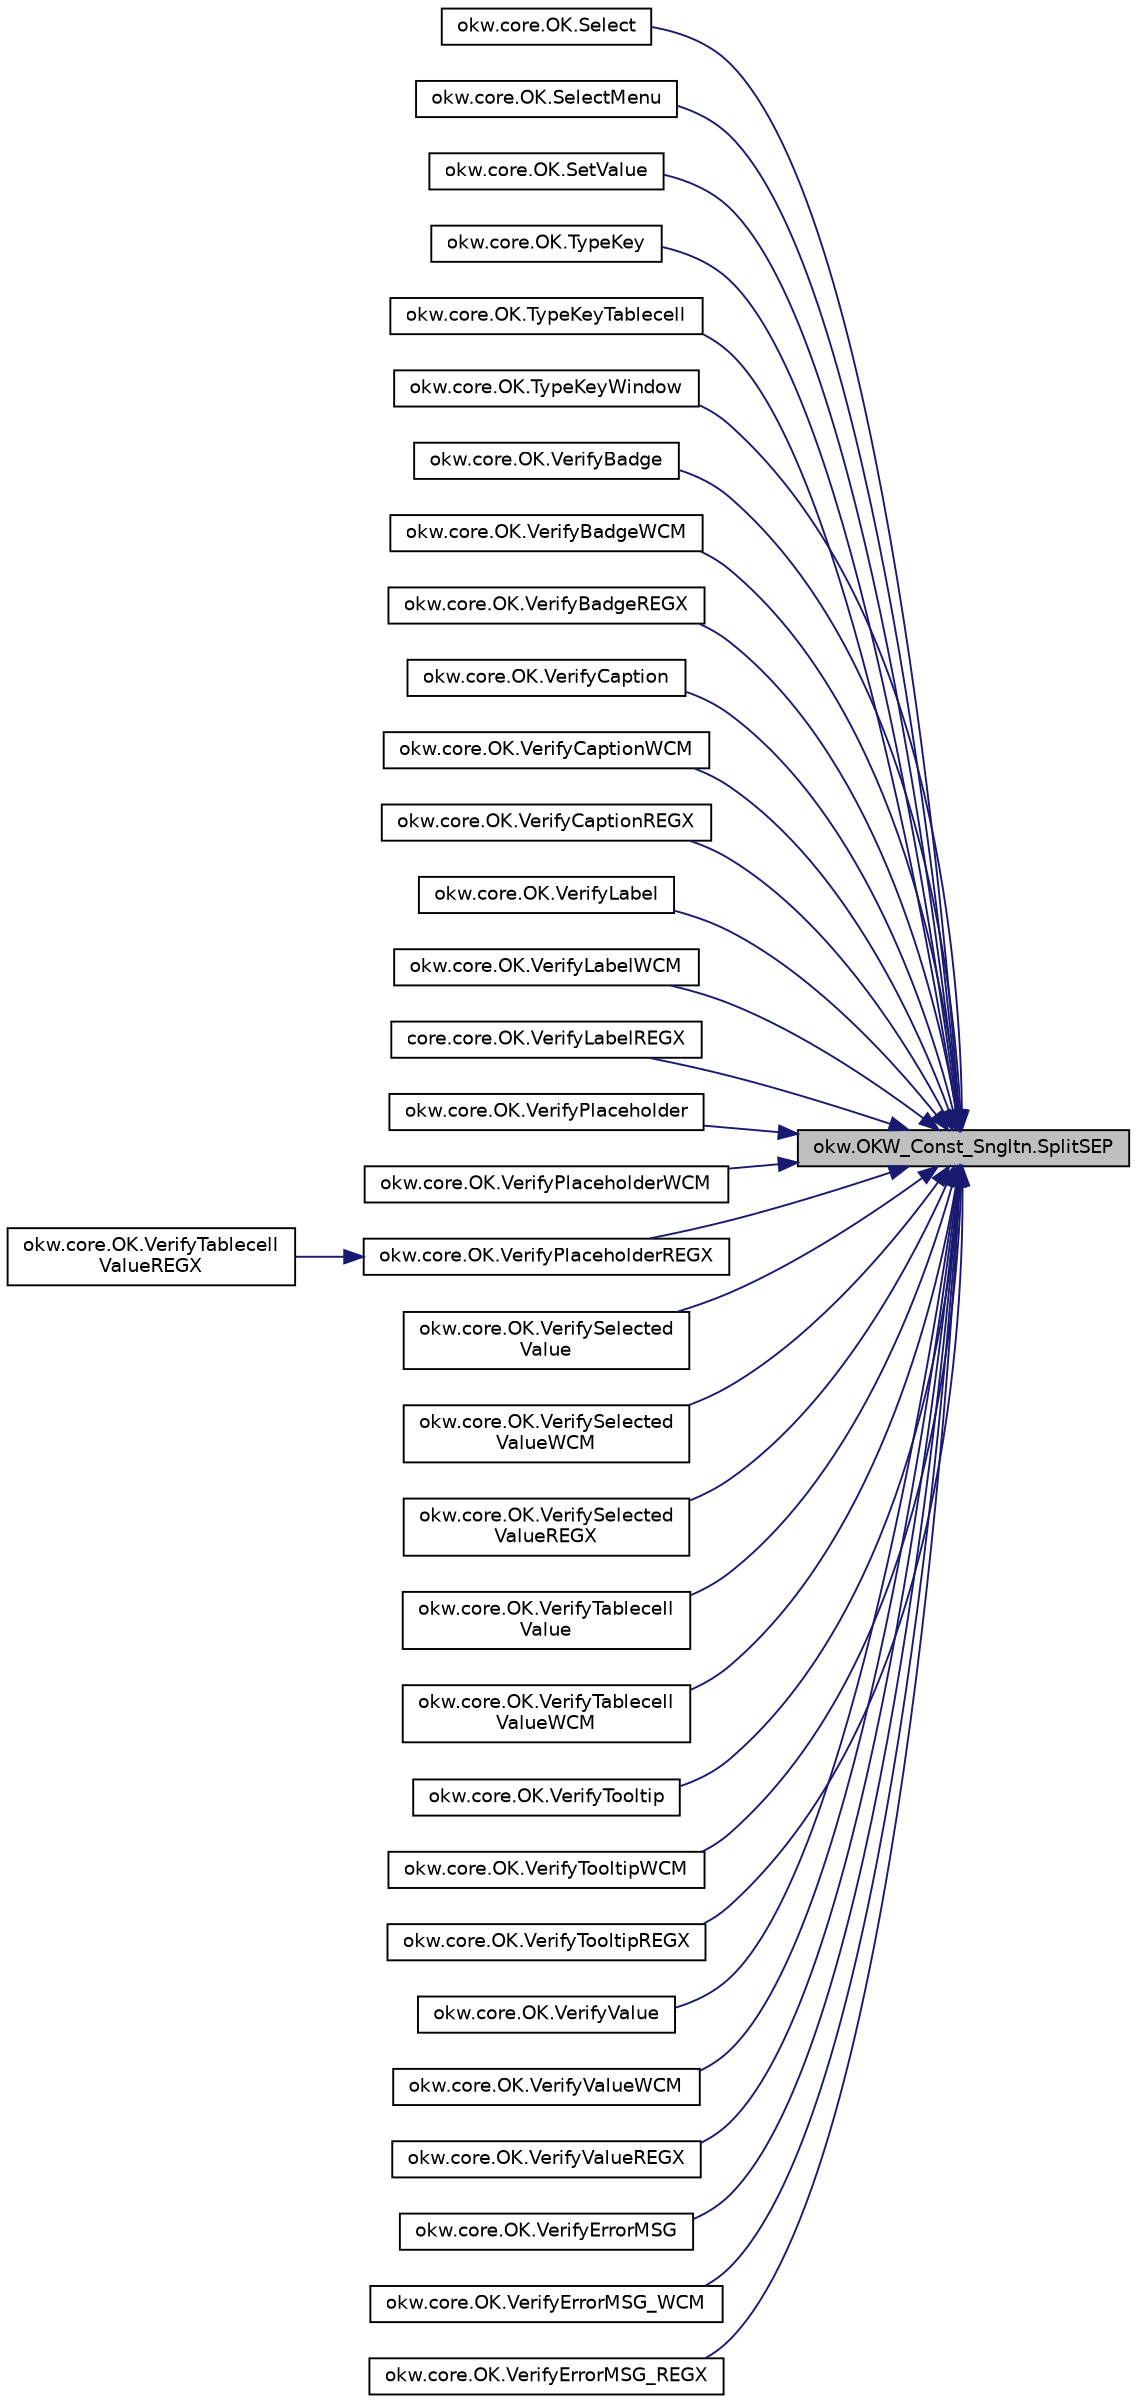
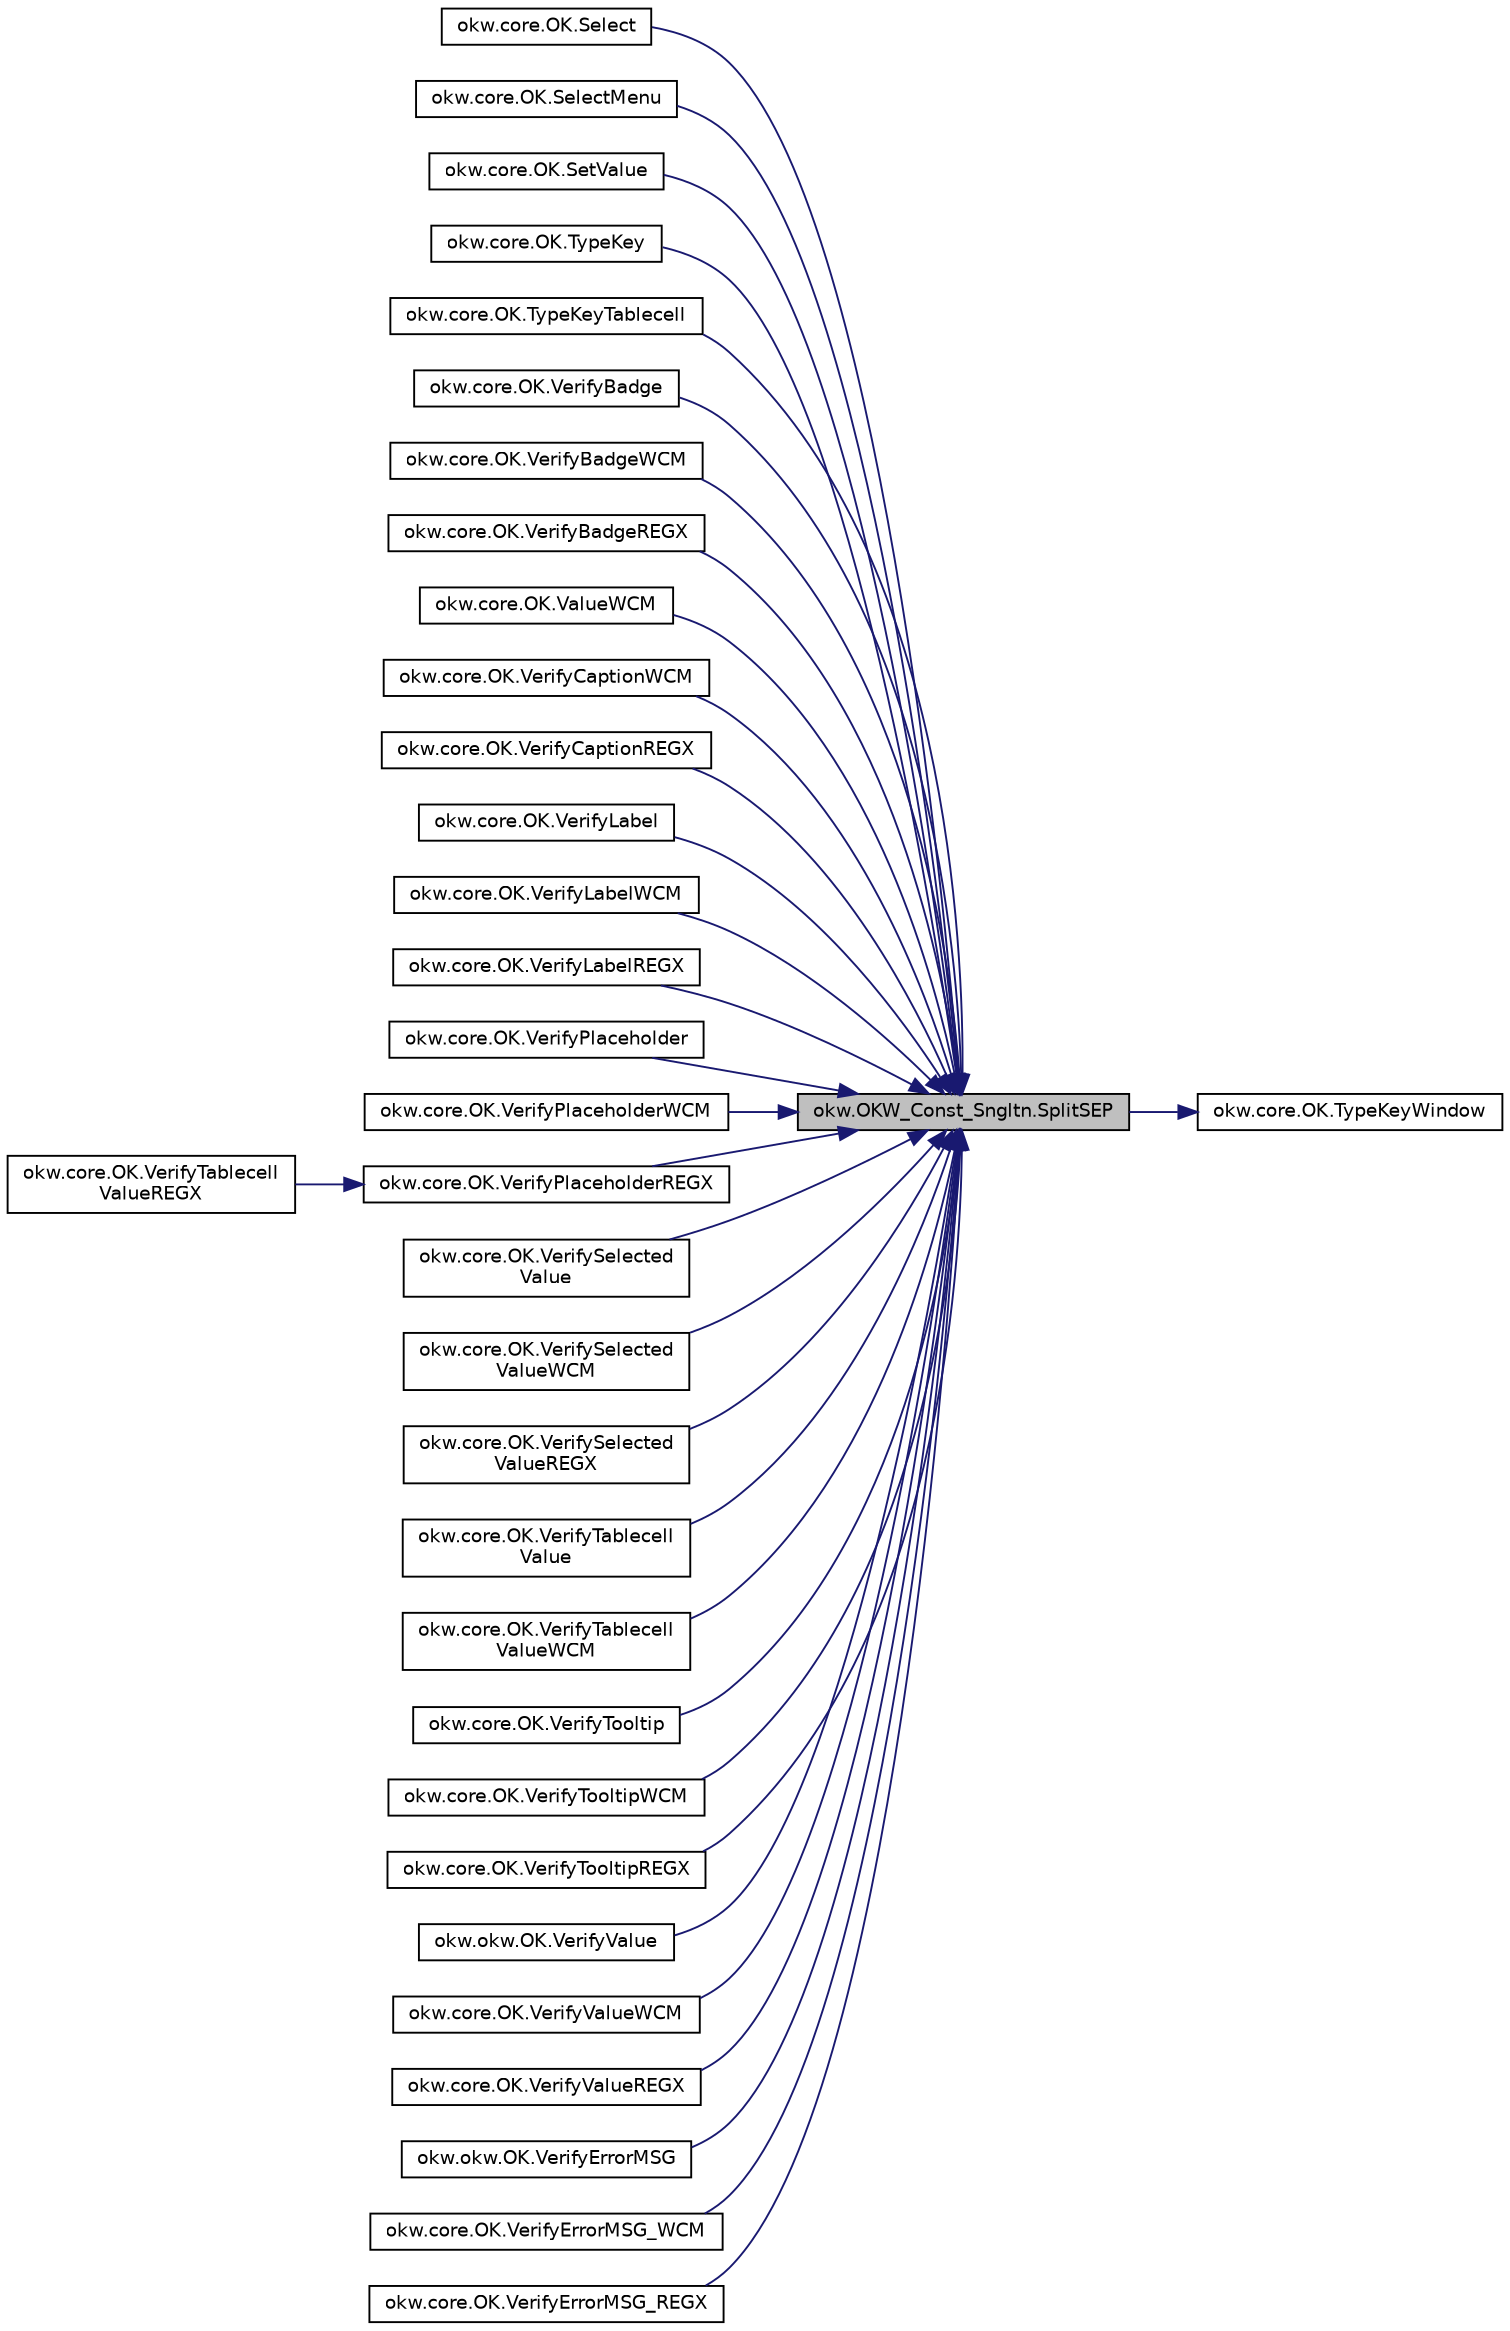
node "okw.core.OK.VerifyCaption": label "okw.core.OK.VerifyCaption" -> "okw.core.OK.ValueWCM"
edge "okw.core.OK.TypeKeyWindow" -> "okw.OKW_Const_Sngltn.SplitSEP": reversed
node "core.core.OK.VerifyLabelREGX": label "core.core.OK.VerifyLabelREGX" -> "okw.core.OK.VerifyLabelREGX"
node "okw.core.OK.VerifyValue": label "okw.core.OK.VerifyValue" -> "okw.okw.OK.VerifyValue"
node "okw.core.OK.VerifyErrorMSG": label "okw.core.OK.VerifyErrorMSG" -> "okw.okw.OK.VerifyErrorMSG"
